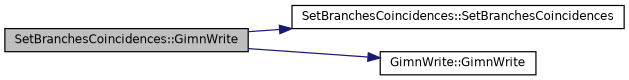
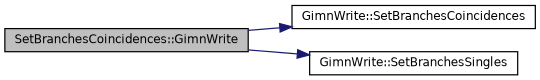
node "SetBranchesCoincidences::SetBranchesCoincidences": label "SetBranchesCoincidences::SetBranchesCoincidences" -> "GimnWrite::SetBranchesCoincidences"
node "GimnWrite::GimnWrite": label "GimnWrite::GimnWrite" -> "GimnWrite::SetBranchesSingles"
